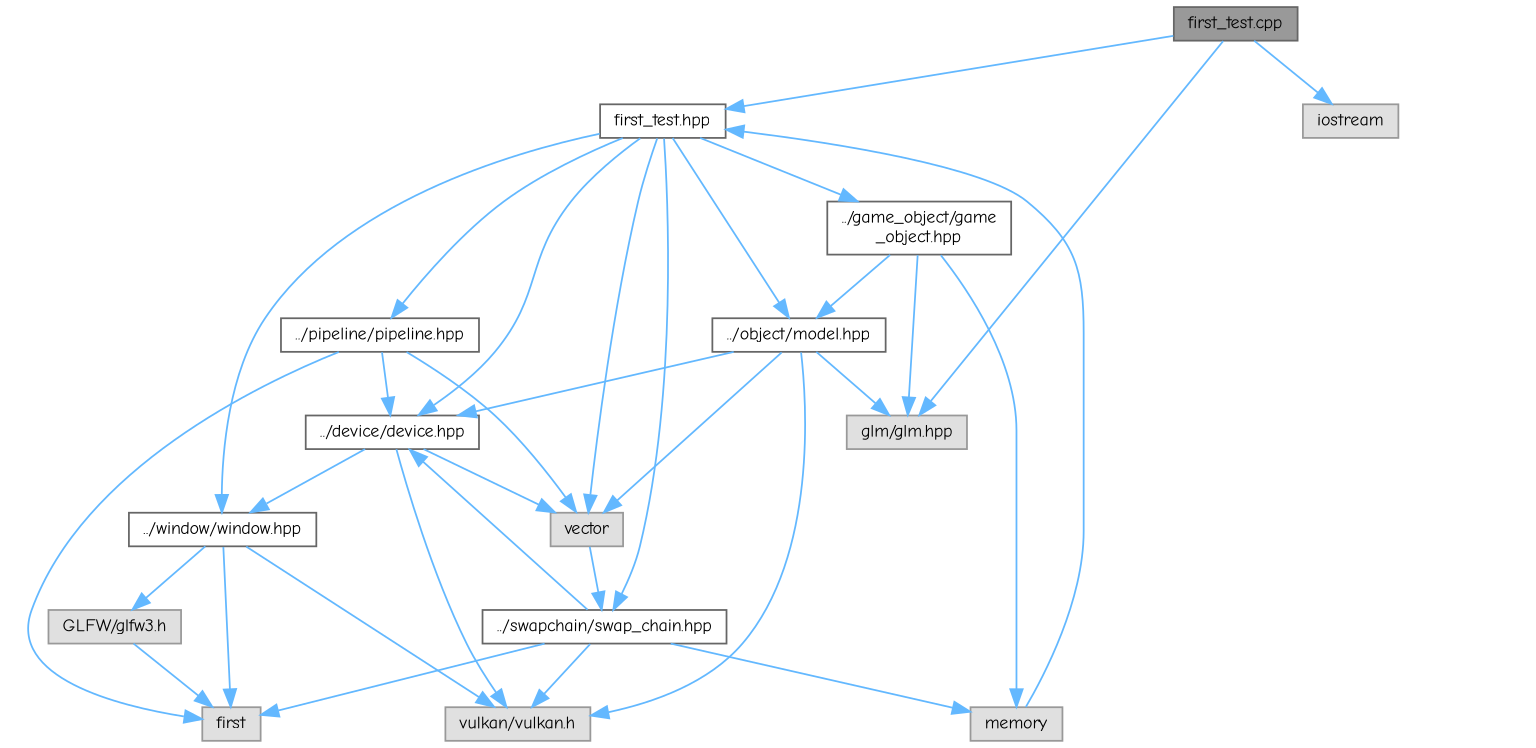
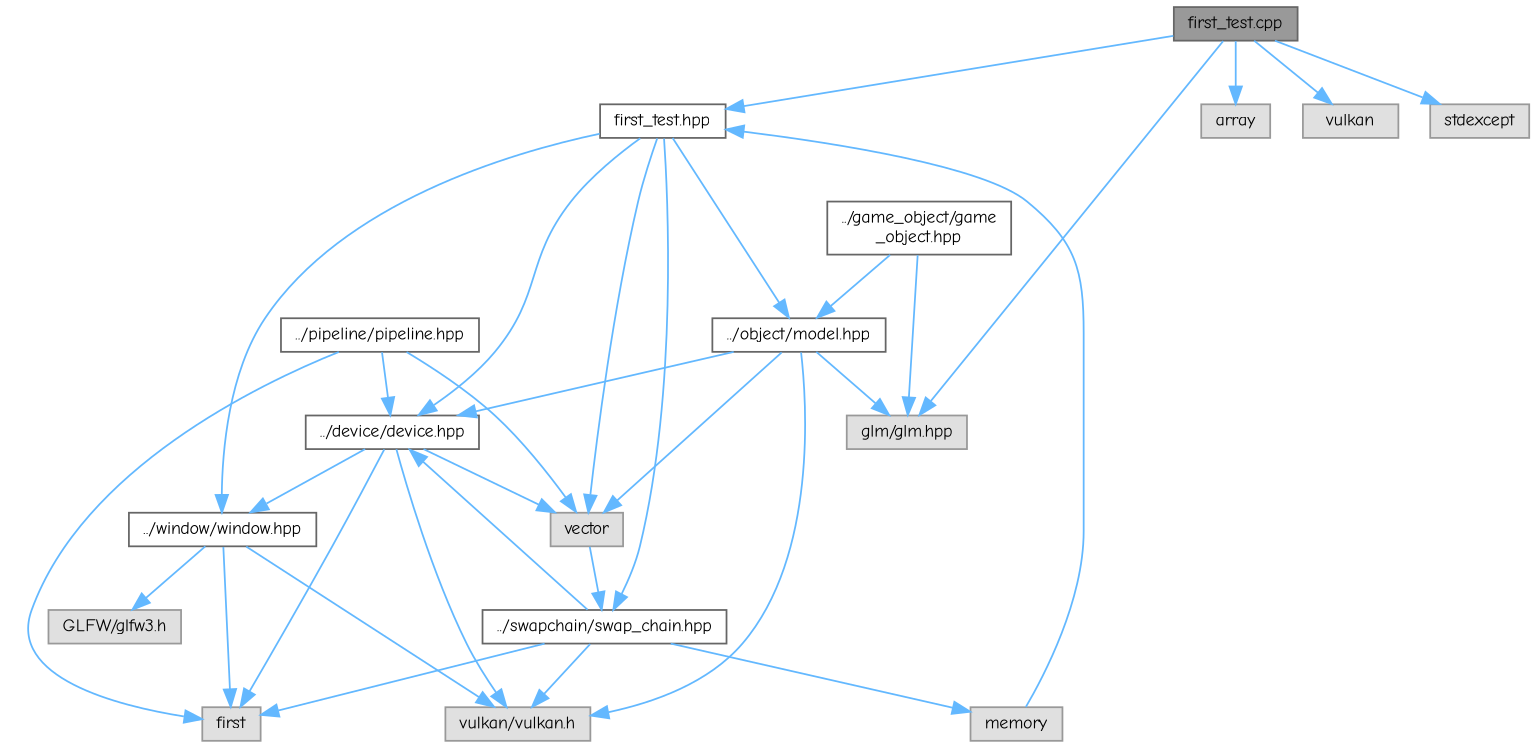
node "array": added
node "iostream": label "iostream" -> "vulkan"
node "stdexcept": added
edge "first_test.hpp" -> "../game_object/game _object.hpp": removed
edge "first_test.hpp" -> "../pipeline/pipeline.hpp": removed
edge "../game_object/game _object.hpp" -> "memory": removed
edge "GLFW/glfw3.h" -> "first": now "../device/device.hpp" -> "first"
